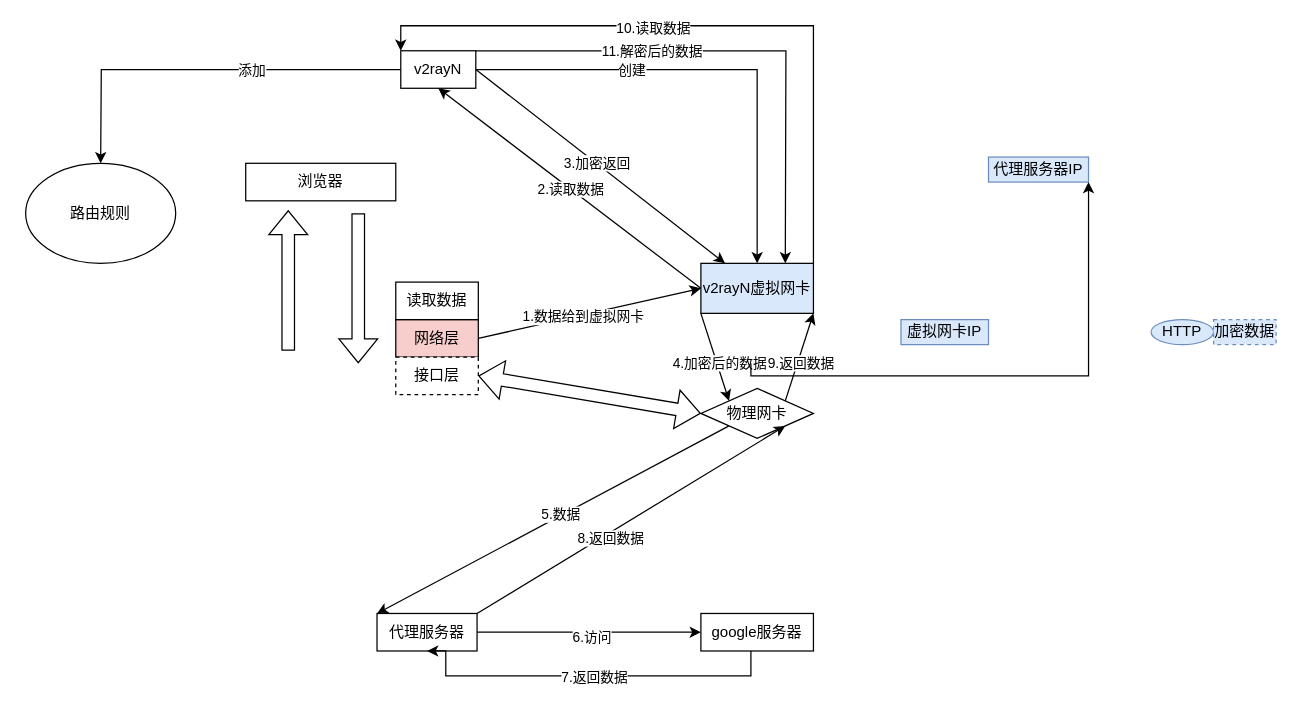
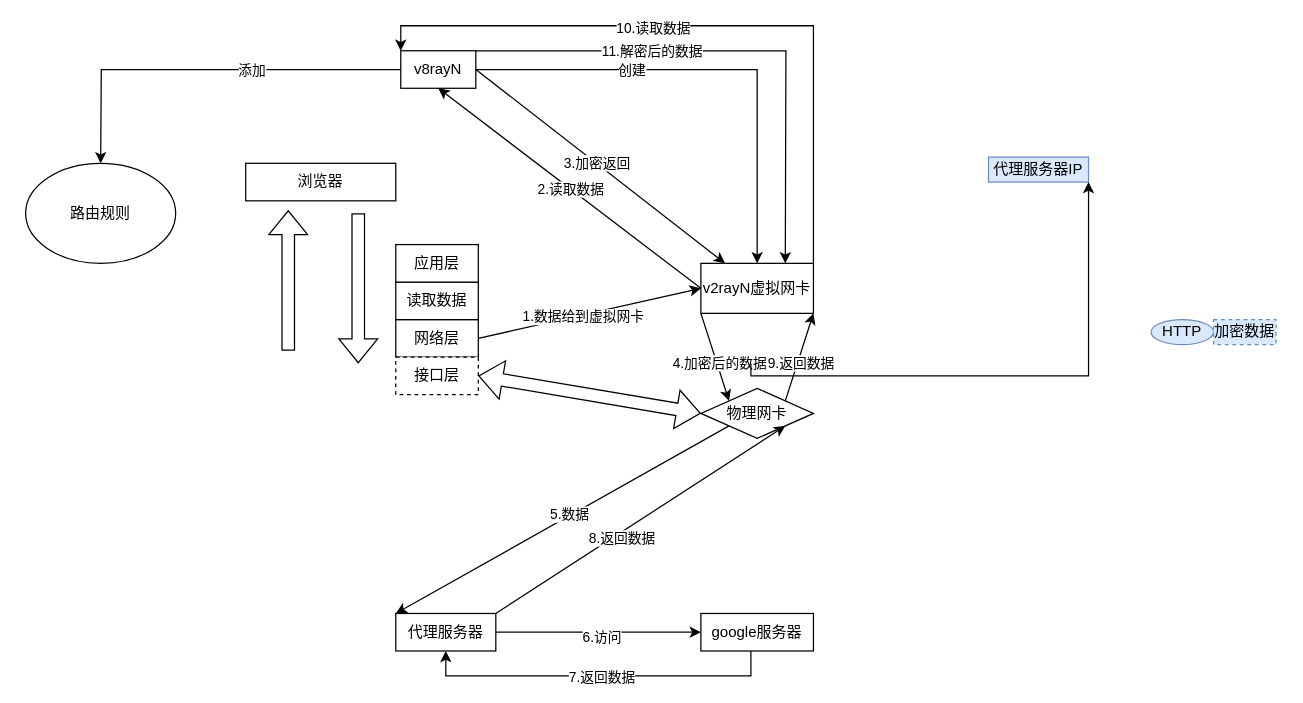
node "v2rayN": label "v2rayN" -> "v8rayN"
node "应用层": added
node "v2rayN虚拟网卡": fillcolor #dae8fc -> #ffffff
node "虚拟网卡IP": removed
node "网络层": fillcolor #f8cecc -> #ffffff
node "代理服务器": moved (427, 632) -> (446, 632)
